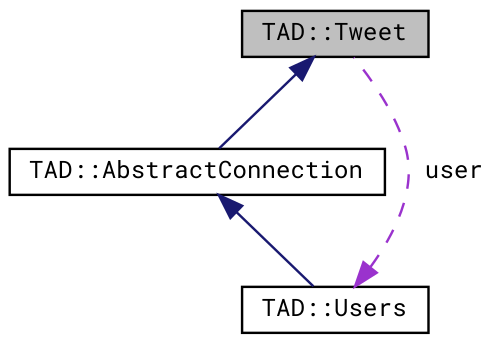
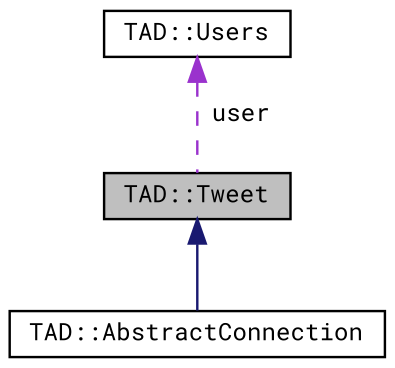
edge "TAD::Users" -> "TAD::AbstractConnection": removed
